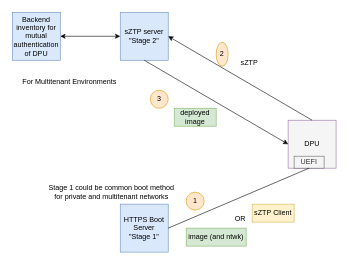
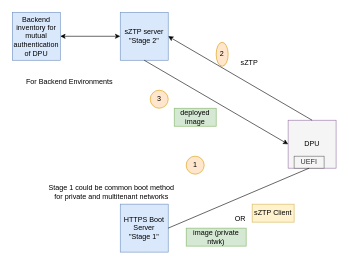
node "For Multitenant Environments": label "For Multitenant Environments" -> "For Backend Environments"
node "1": moved (195, 201) -> (195, 165)
node "image (and ntwk)": label "image (and ntwk)" -> "image (private ntwk)"
